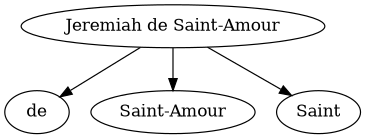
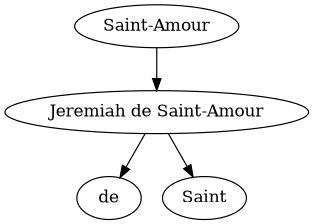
edge "Jeremiah de Saint-Amour" -> "Saint-Amour": reversed
